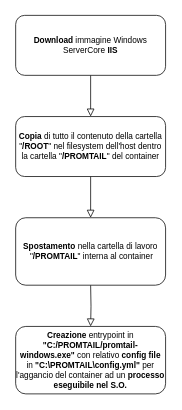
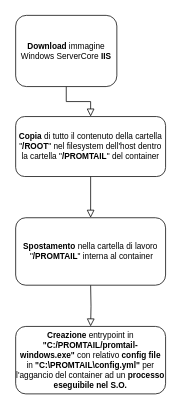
node "Download immagine Windows ServerCore IIS": size 150x60 -> 101x71
